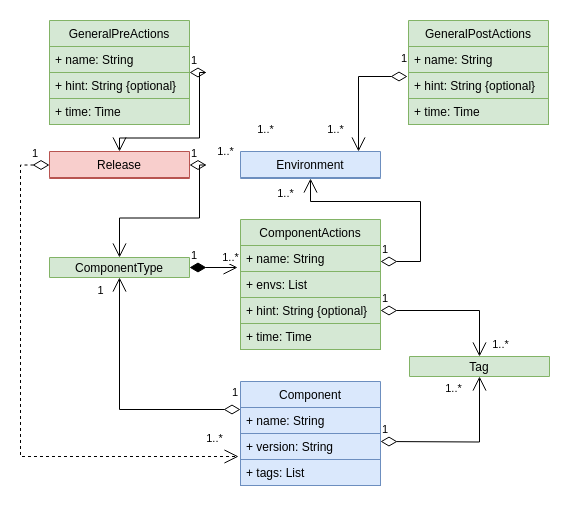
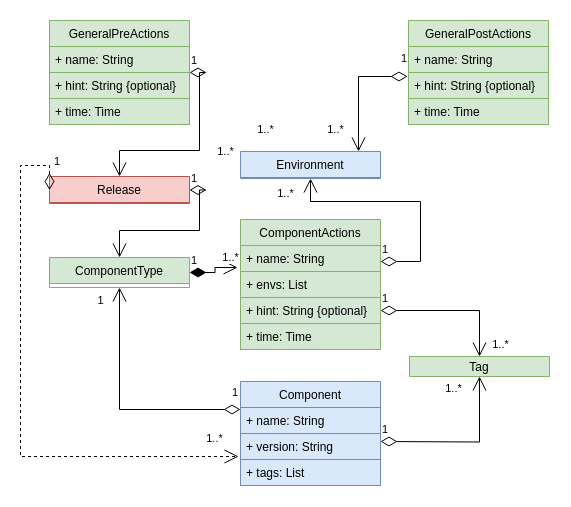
node "Release": moved (120, 165) -> (120, 190)
node "ComponentType": size 140x20 -> 140x30
